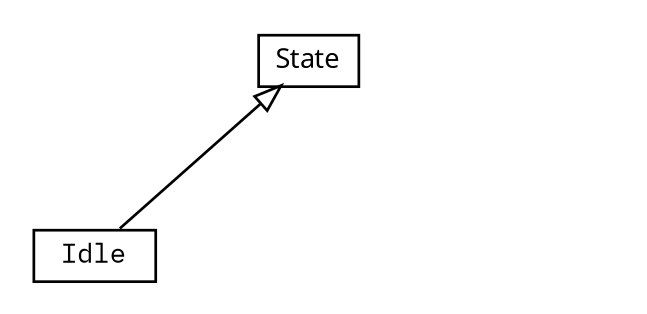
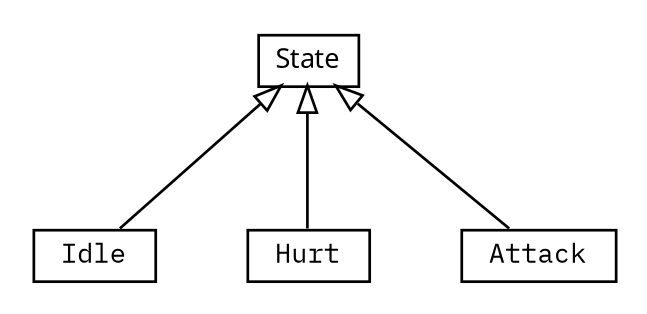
node "Hurt": added
node "Attack": added
